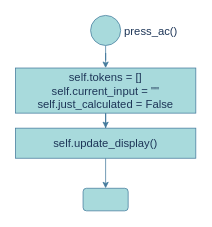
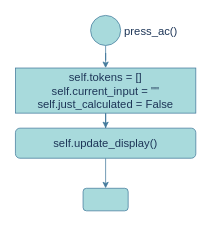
node "self.update_display()": shape rectangle -> rounded rectangle
